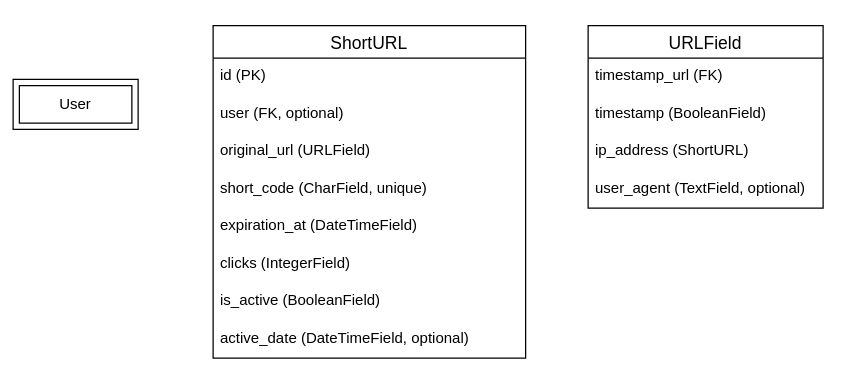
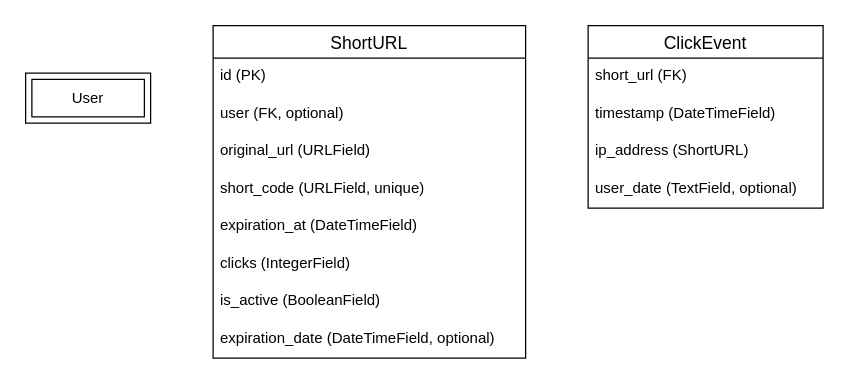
node "URLField": label "URLField" -> "ClickEvent"
node "timestamp_url (FK)": label "timestamp_url (FK)" -> "short_url (FK)"
node "User": moved (76, 104) -> (88, 98)
node "timestamp (BooleanField)": label "timestamp (BooleanField)" -> "timestamp (DateTimeField)"
node "short_code (CharField, unique)": label "short_code (CharField, unique)" -> "short_code (URLField, unique)"
node "user_agent (TextField, optional)": label "user_agent (TextField, optional)" -> "user_date (TextField, optional)"
node "active_date (DateTimeField, optional)": label "active_date (DateTimeField, optional)" -> "expiration_date (DateTimeField, optional)"
